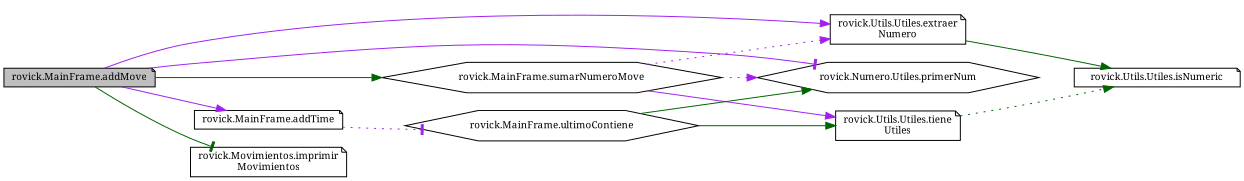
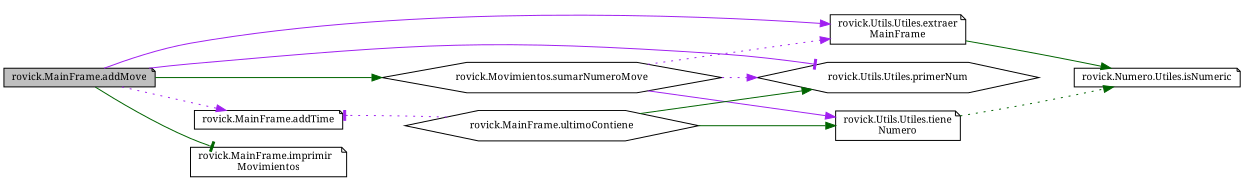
node "rovick.Utils.Utiles.extraer Numero": label "rovick.Utils.Utiles.extraer Numero" -> "rovick.Utils.Utiles.extraer MainFrame"
node "rovick.MainFrame.sumarNumeroMove": label "rovick.MainFrame.sumarNumeroMove" -> "rovick.Movimientos.sumarNumeroMove"
node "rovick.Numero.Utiles.primerNum": label "rovick.Numero.Utiles.primerNum" -> "rovick.Utils.Utiles.primerNum"
node "rovick.Utils.Utiles.isNumeric": label "rovick.Utils.Utiles.isNumeric" -> "rovick.Numero.Utiles.isNumeric"
edge "rovick.MainFrame.addMove" -> "rovick.MainFrame.addTime": style solid -> dotted
node "rovick.Utils.Utiles.tiene Utiles": label "rovick.Utils.Utiles.tiene Utiles" -> "rovick.Utils.Utiles.tiene Numero"
edge "rovick.MainFrame.addTime" -> "rovick.MainFrame.ultimoContiene": reversed
node "rovick.Movimientos.imprimir Movimientos": label "rovick.Movimientos.imprimir Movimientos" -> "rovick.MainFrame.imprimir Movimientos"
